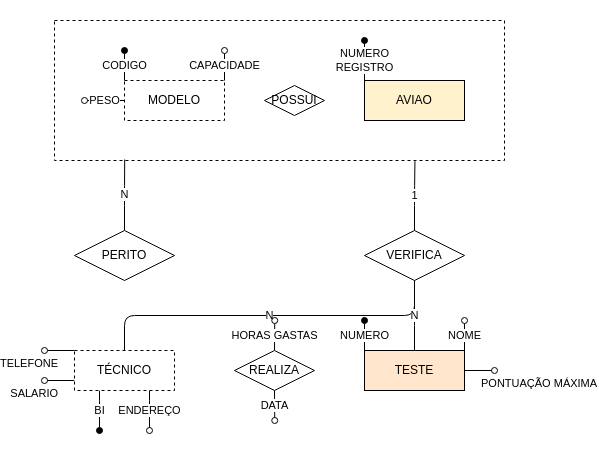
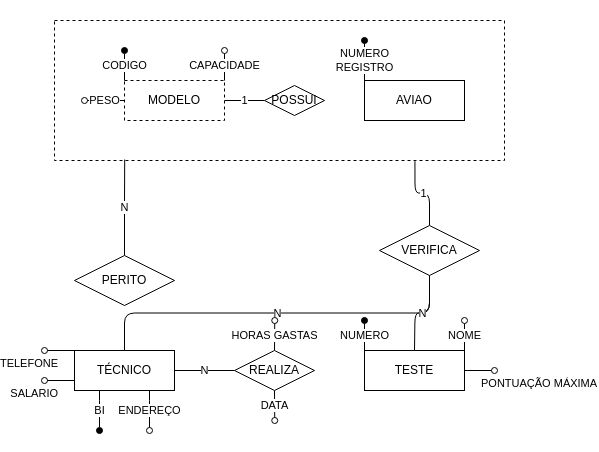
edge "MODELO" -- "POSSUI": added, label "1"
node "AVIAO": fillcolor #fff2cc -> #ffffff
node "PERITO": moved (125, 256) -> (125, 281)
node "VERIFICA": moved (415, 256) -> (430, 251)
node "TÉCNICO": style dashed -> solid
edge "TÉCNICO" -- "REALIZA": added, label "N"
node "TESTE": fillcolor #ffe6cc -> #ffffff
